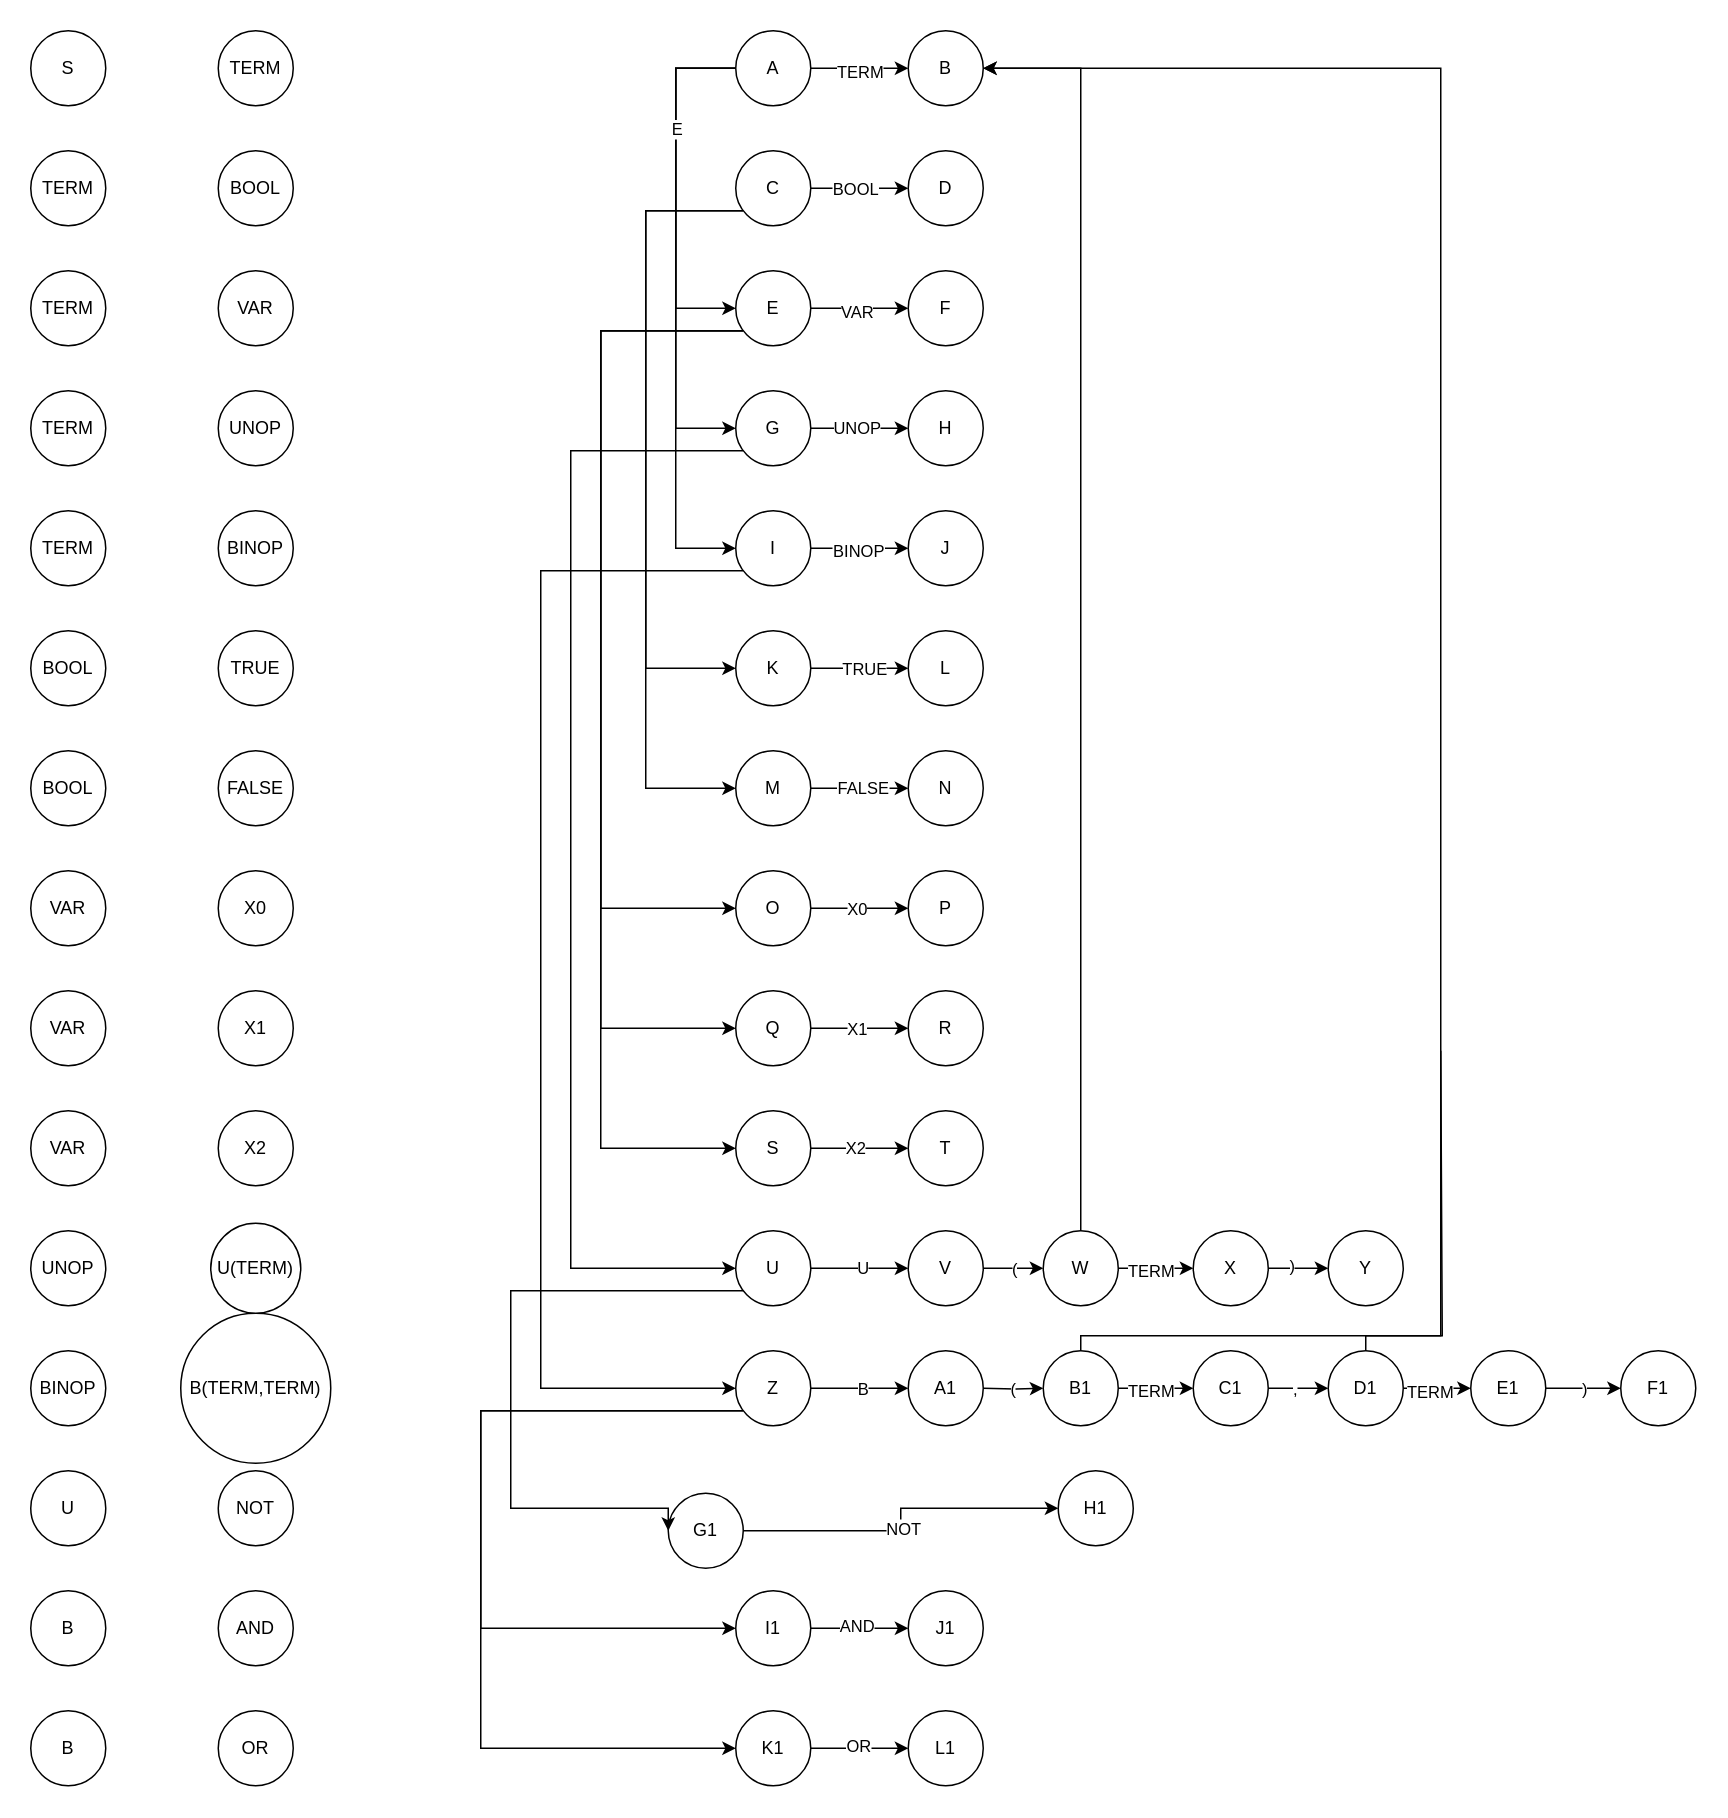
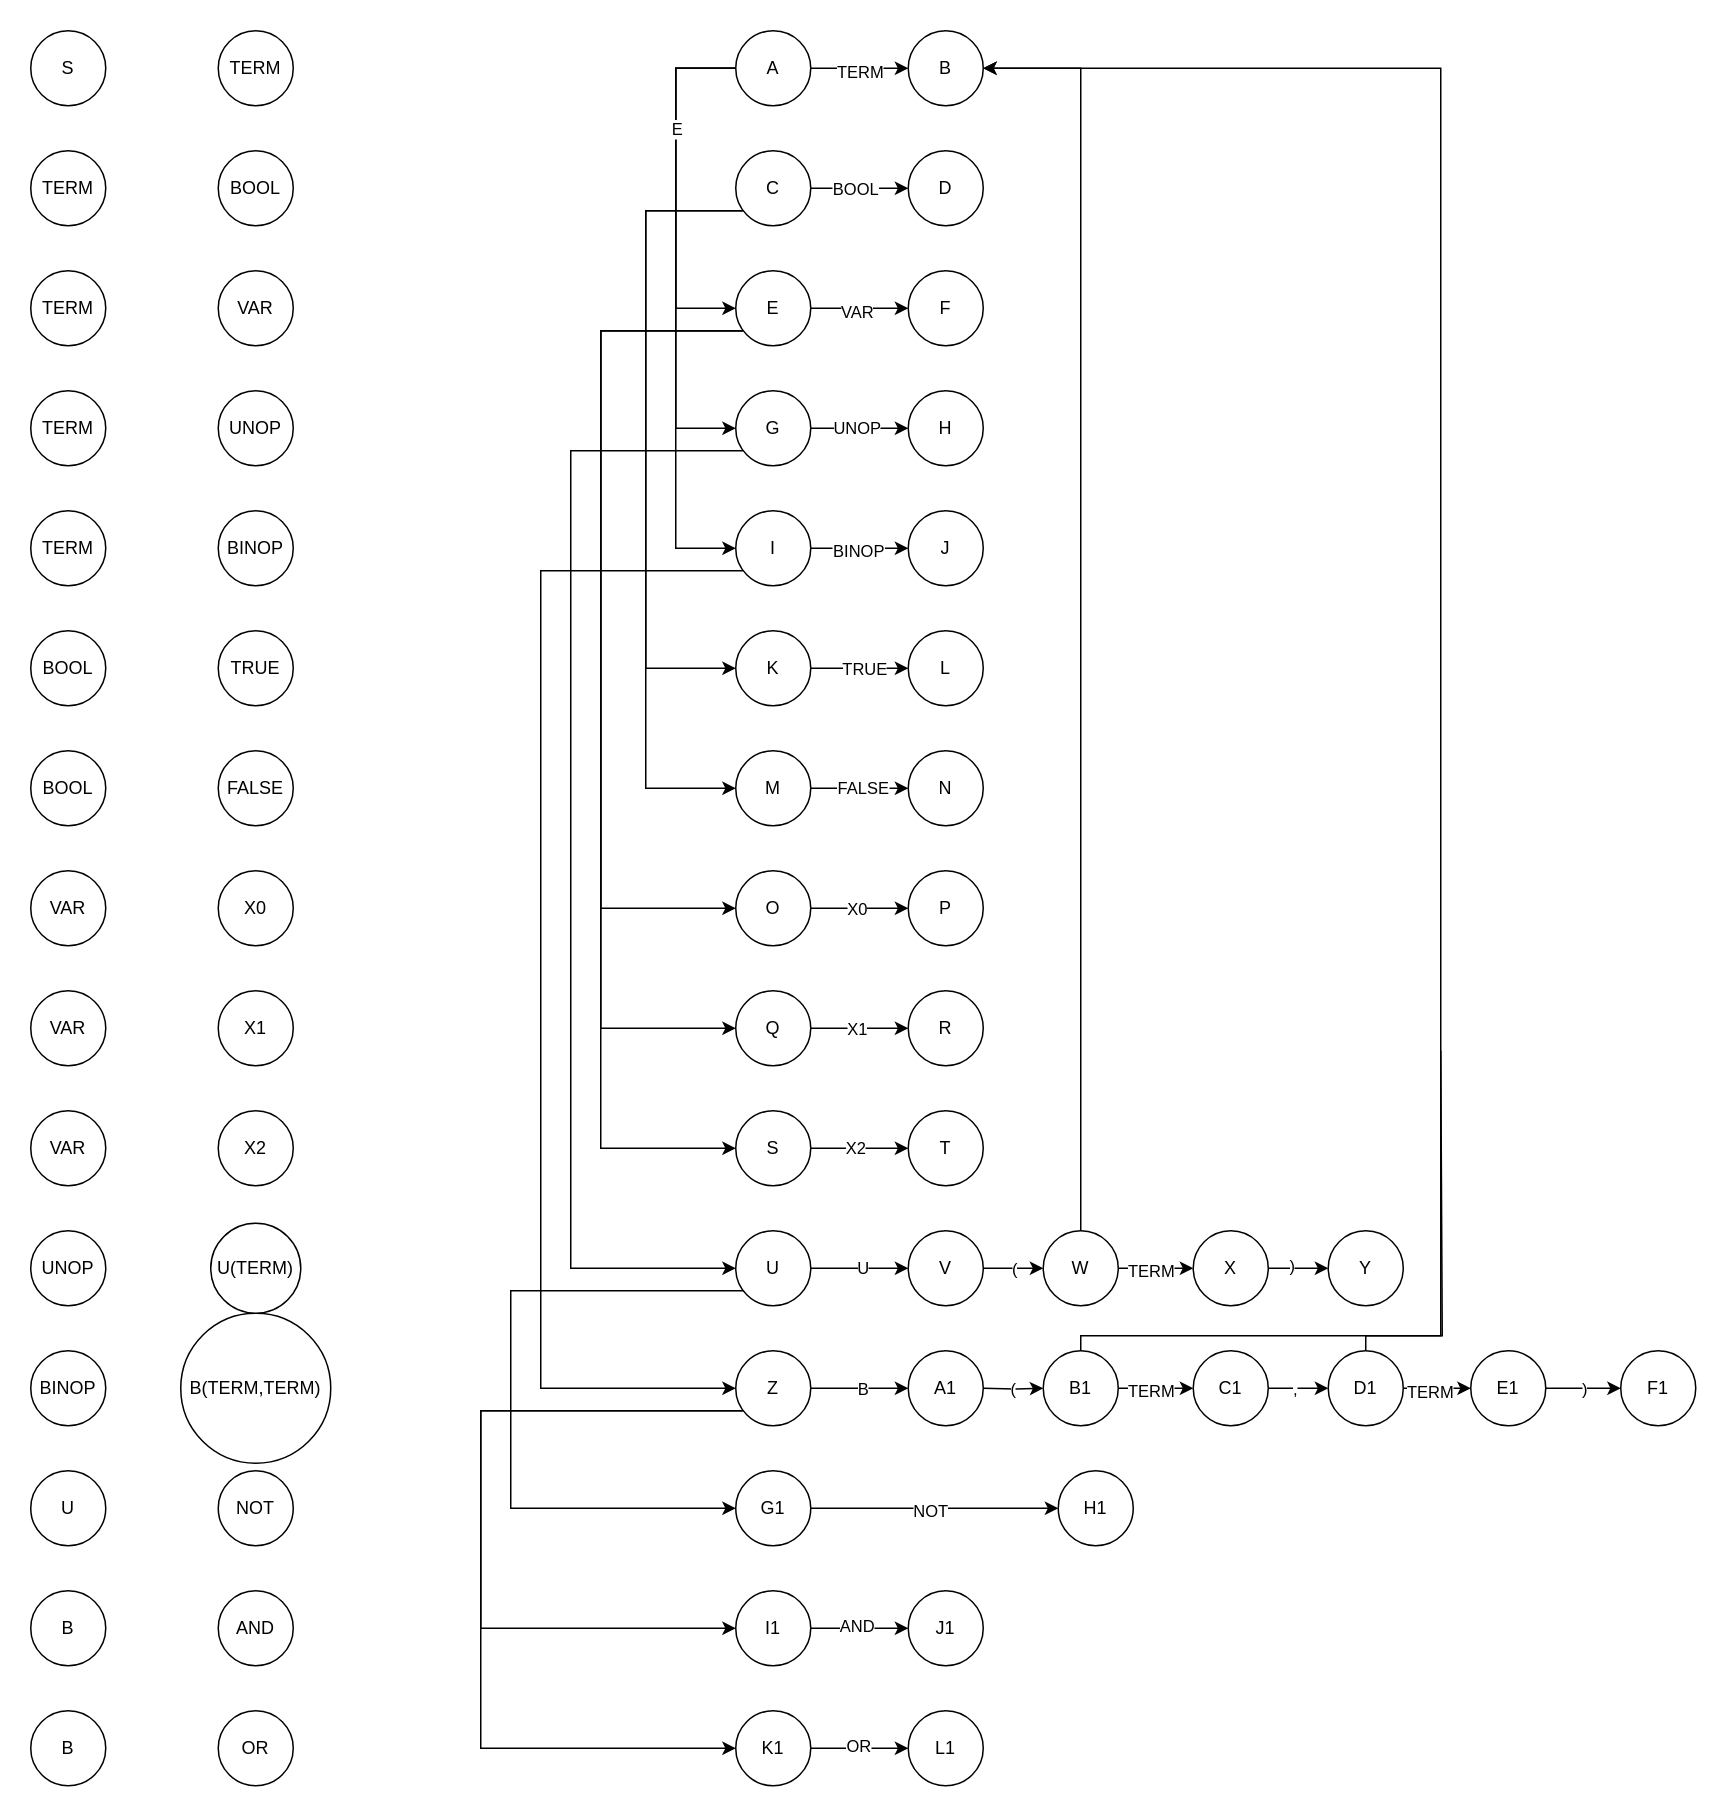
node "G1": moved (706, 1531) -> (773, 1508)
